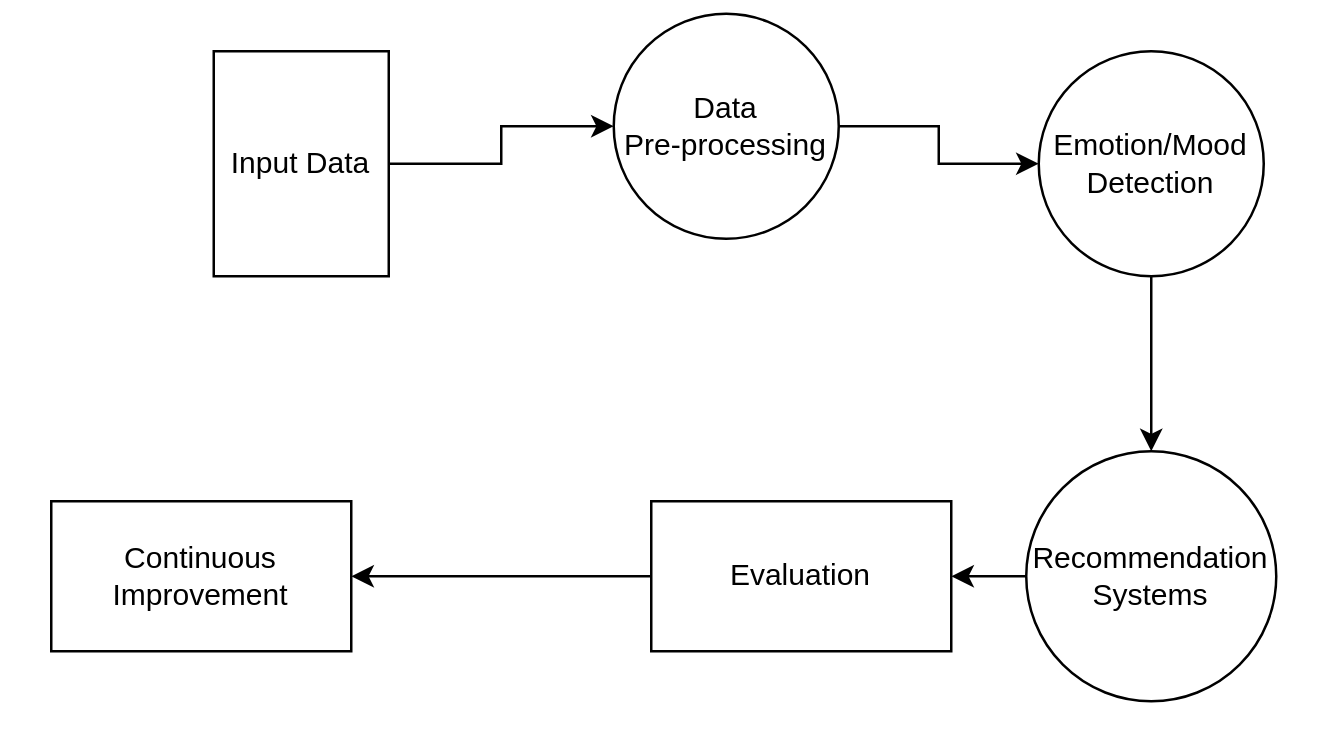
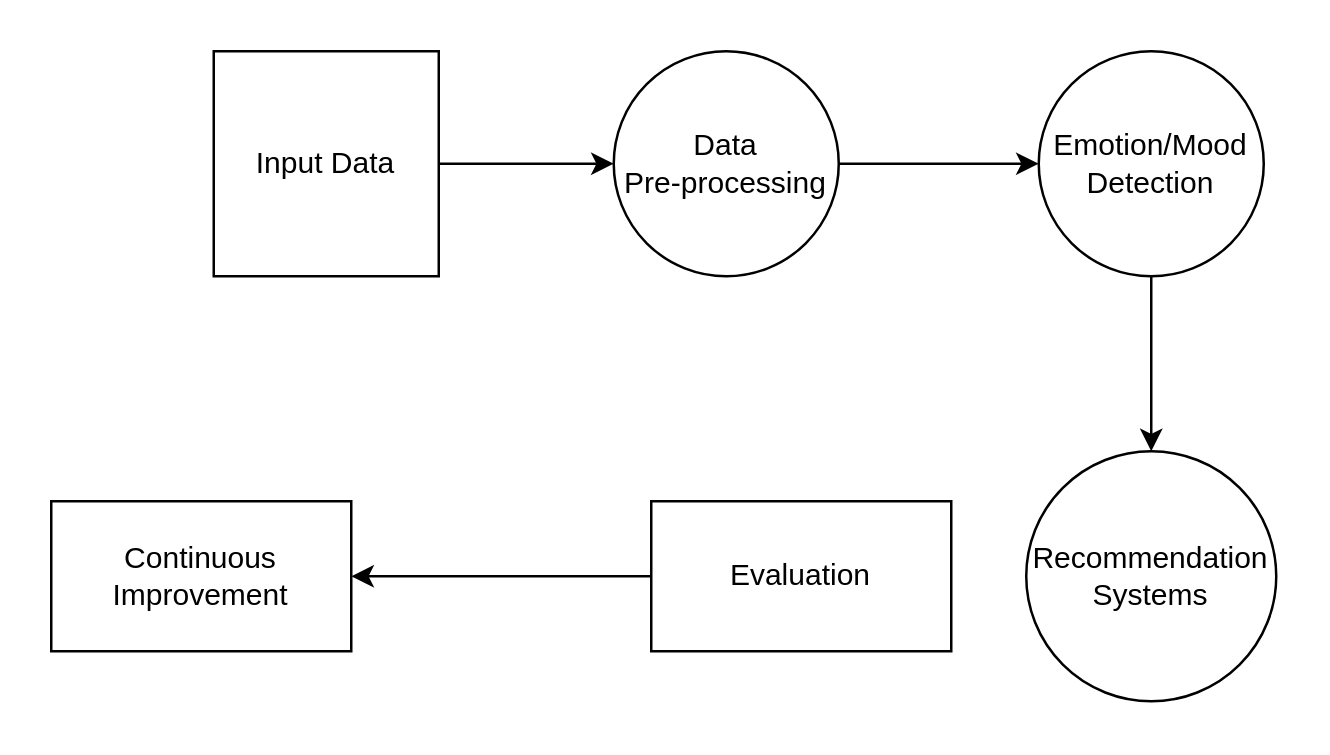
node "Data Pre-processing": moved (726, 126) -> (726, 164)
node "Input Data": size 175x225 -> 225x225
edge "Recommendation Systems" -> "Evaluation": removed
